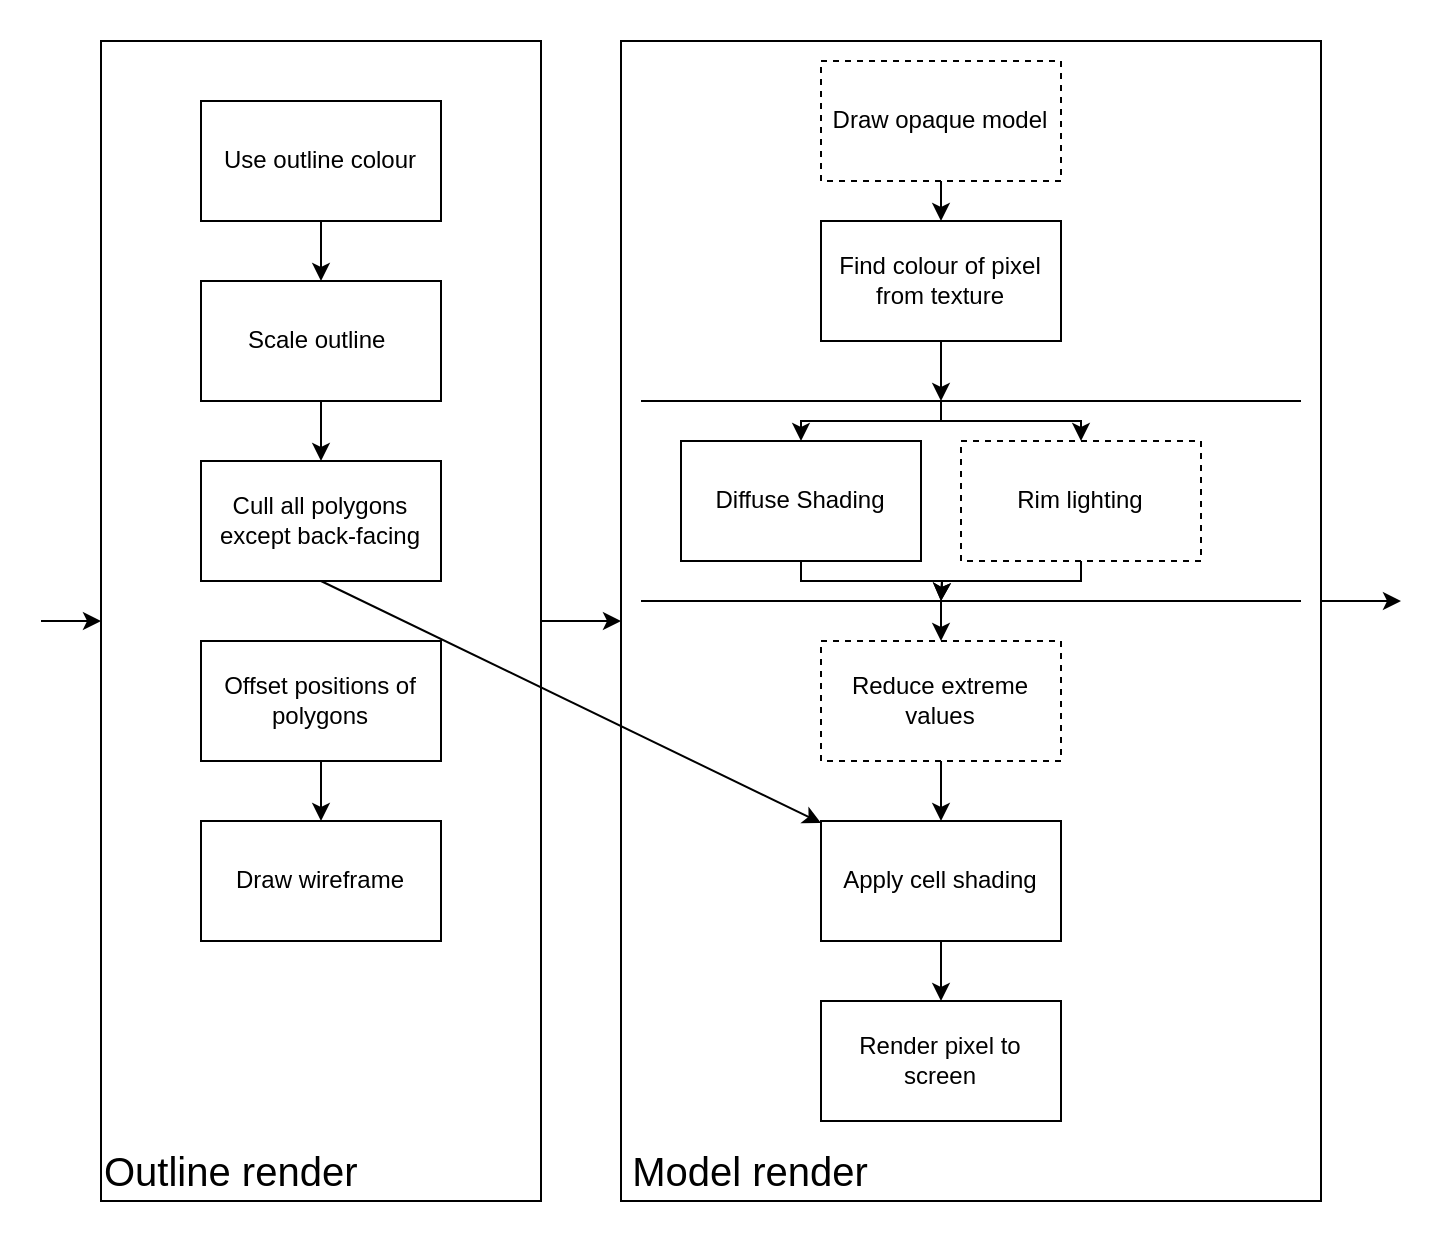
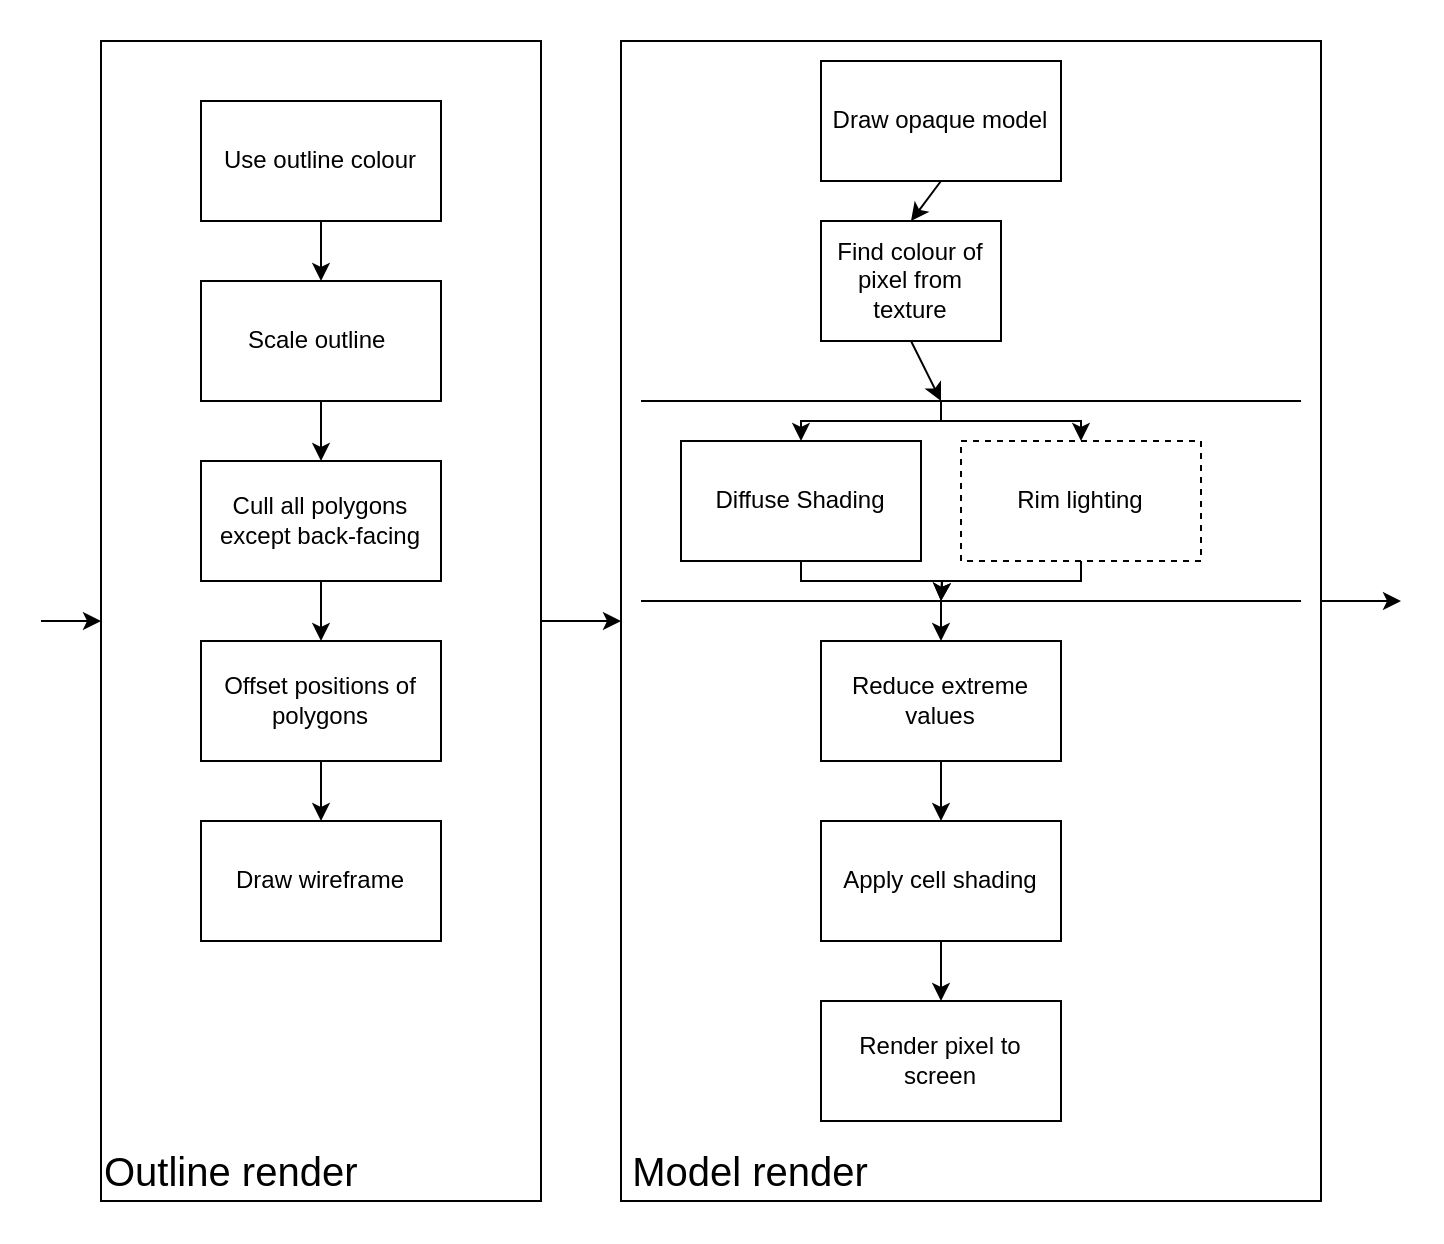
node "Draw opaque model": style dashed -> solid
node "Find colour of pixel from texture": size 240x120 -> 180x120
edge "Cull all polygons except back-facing" -> "Apply cell shading": now "Cull all polygons except back-facing" -> "Offset positions of polygons"
node "Reduce extreme values": style dashed -> solid
